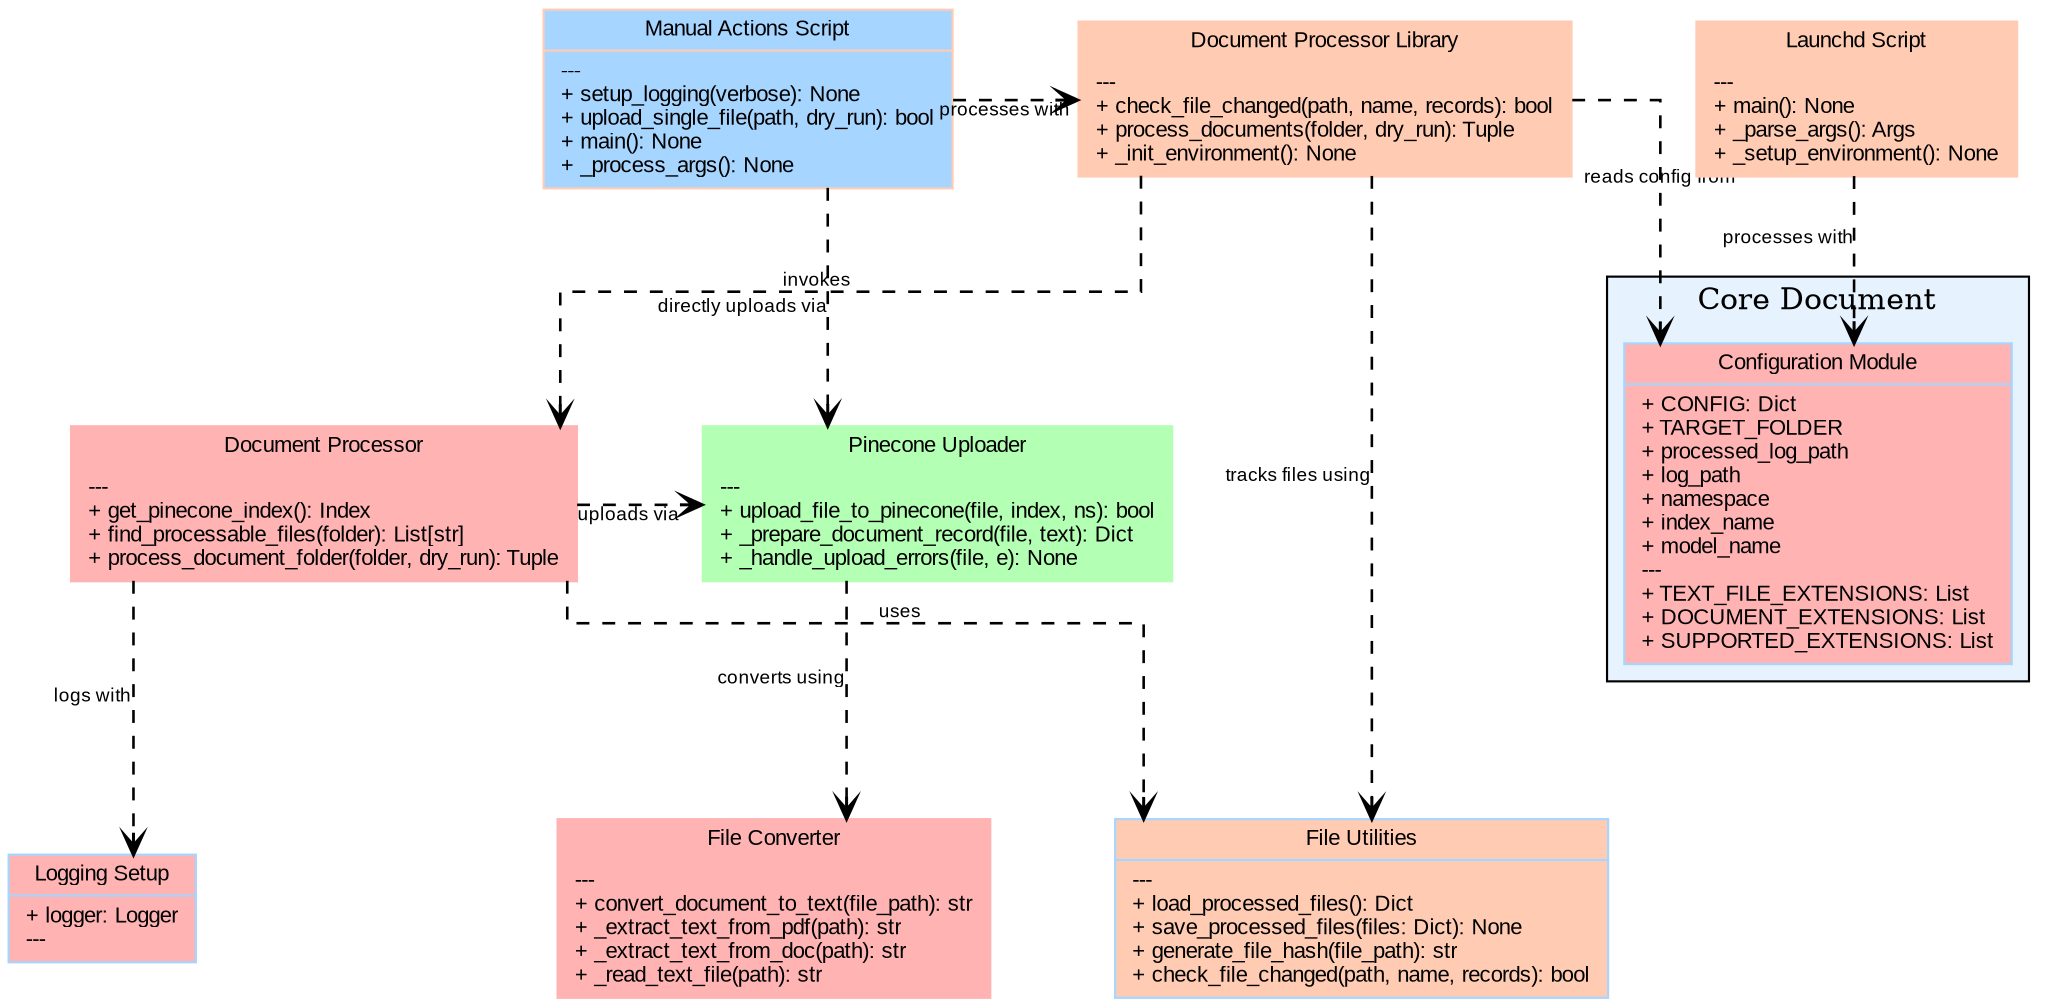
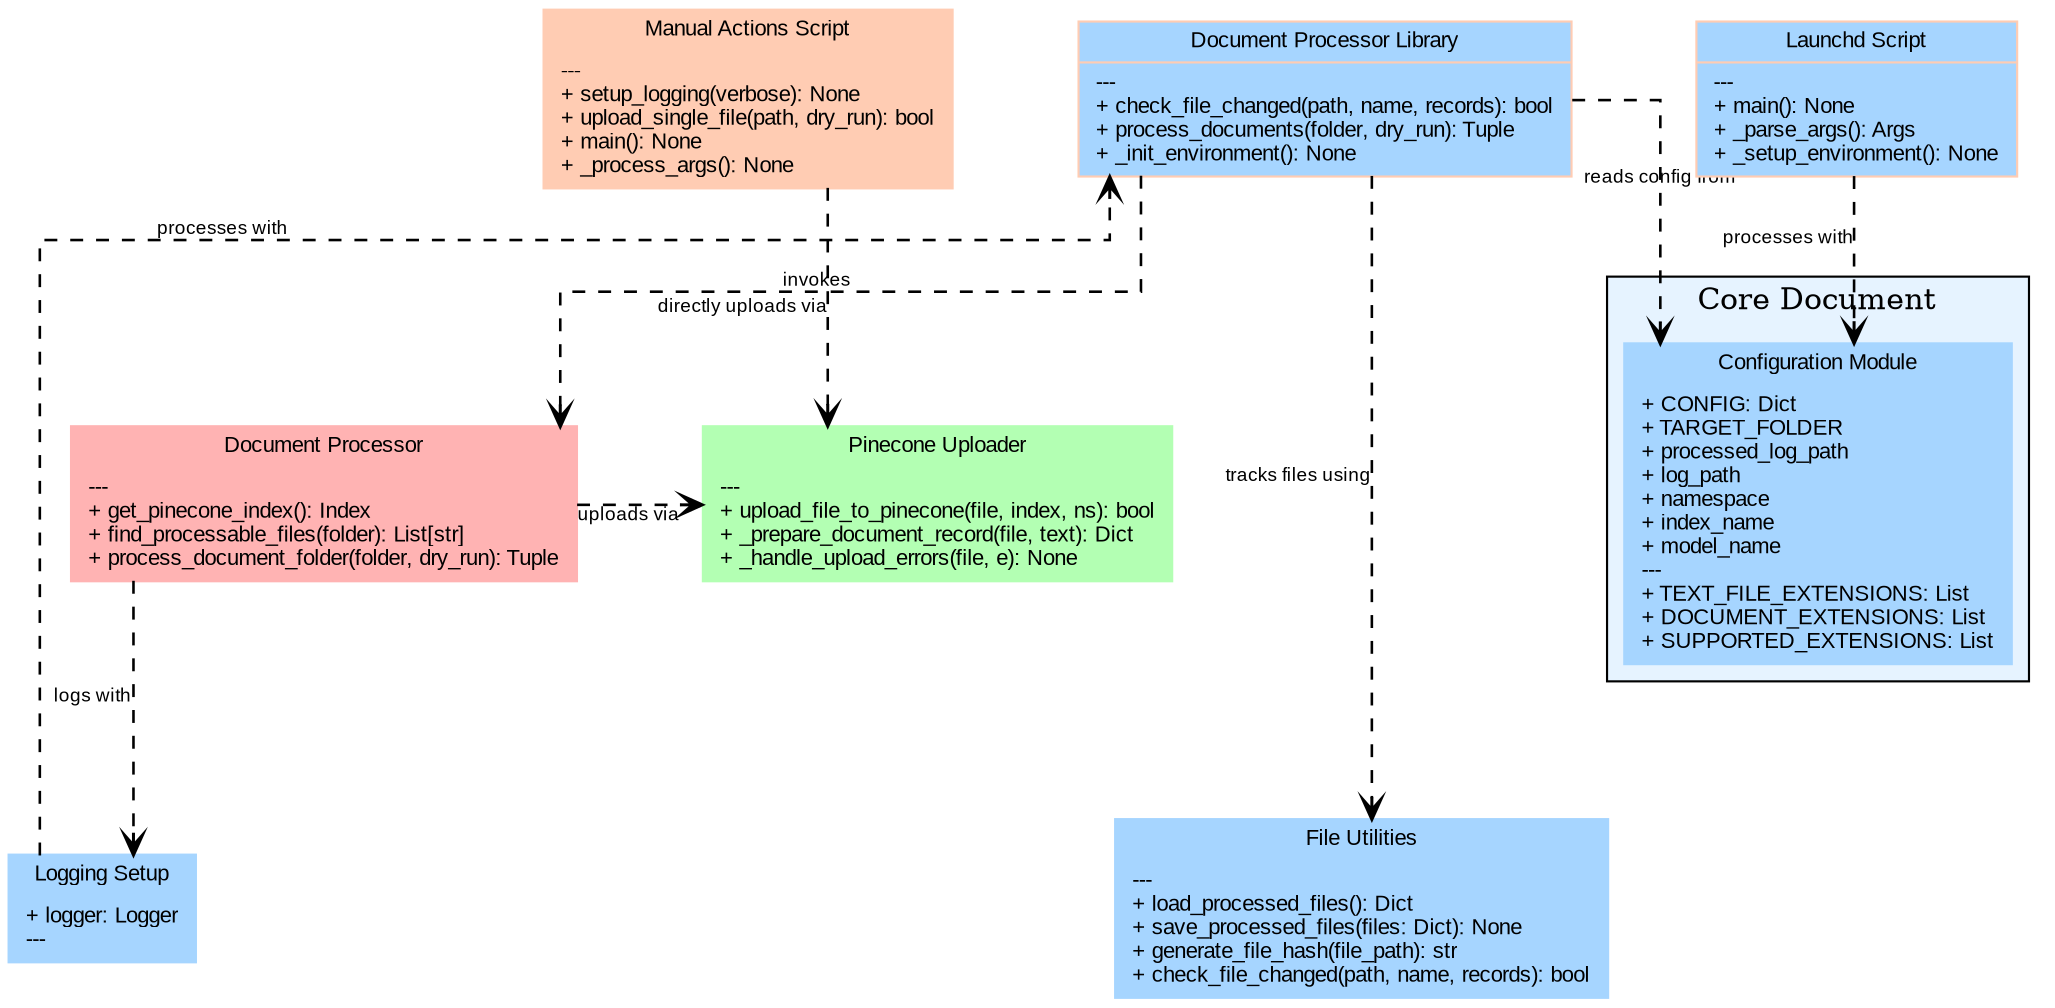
node "Manual Actions Script": fillcolor #a6d5ff -> #ffccb3
node "Document Processor Library": fillcolor #ffccb3 -> #a6d5ff
node "Launchd Script": fillcolor #ffccb3 -> #a6d5ff
edge "Manual Actions Script" -> "Document Processor Library": now "Logging Setup" -> "Document Processor Library"
node "Configuration Module": fillcolor #ffb3b3 -> #a6d5ff
edge "Document Processor" -> "File Utilities": removed, label "uses"
node "Logging Setup": fillcolor #ffb3b3 -> #a6d5ff
node "File Converter": removed
node "File Utilities": fillcolor #ffccb3 -> #a6d5ff
